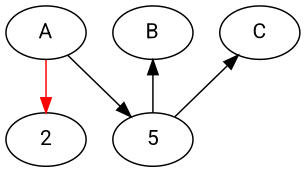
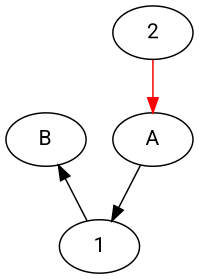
node "C": removed
edge "A" -> "2": reversed
node "5": label "5" -> "1"
